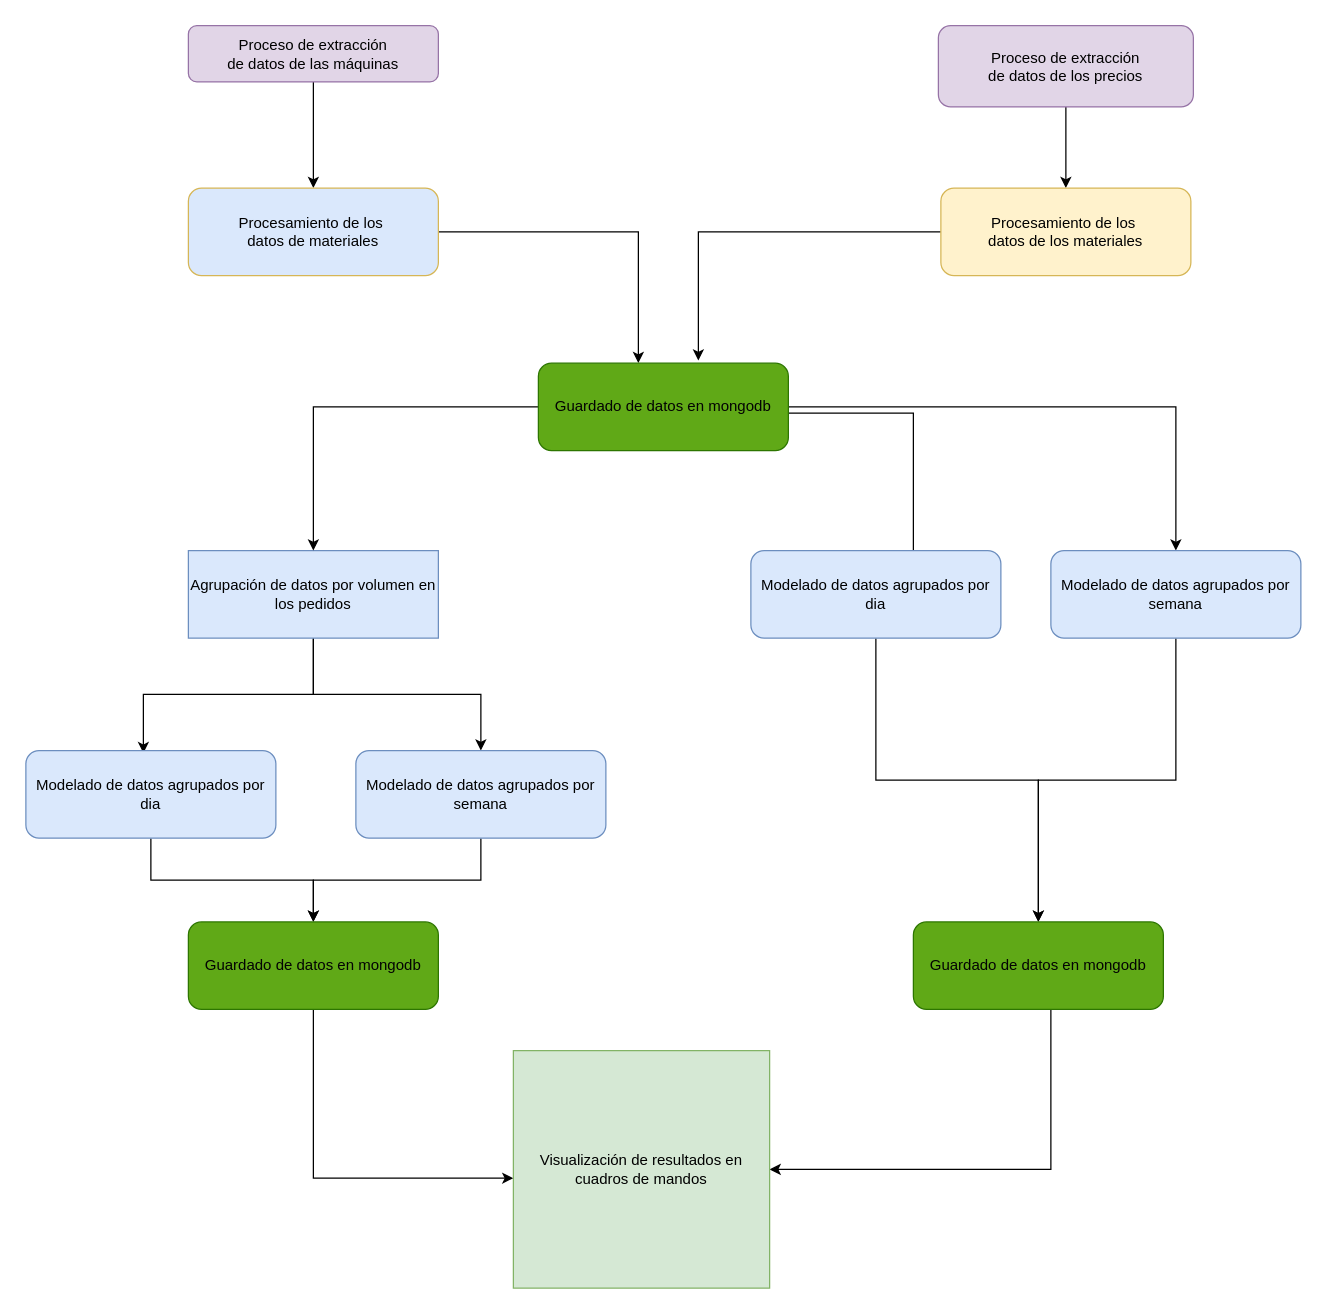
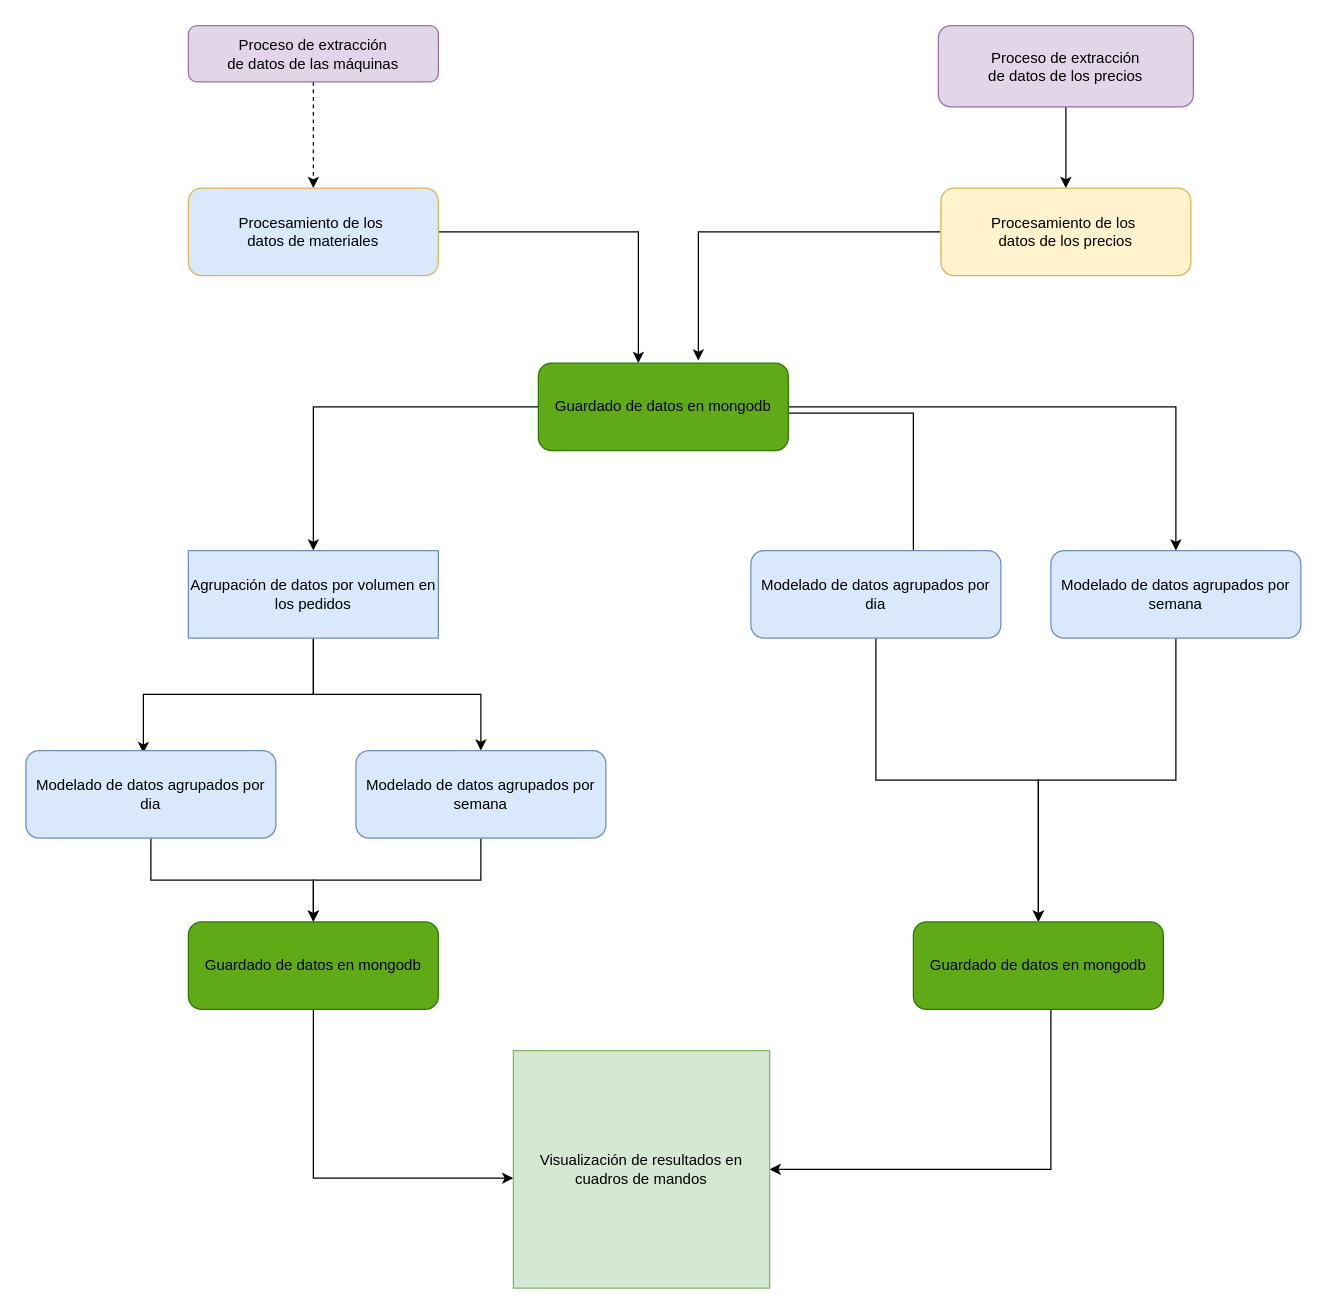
edge "Proceso de extracción de datos de las máquinas" -> "Procesamiento de los datos de materiales": style solid -> dashed
node "Procesamiento de los datos de los materiales": label "Procesamiento de los datos de los materiales" -> "Procesamiento de los datos de los precios"
